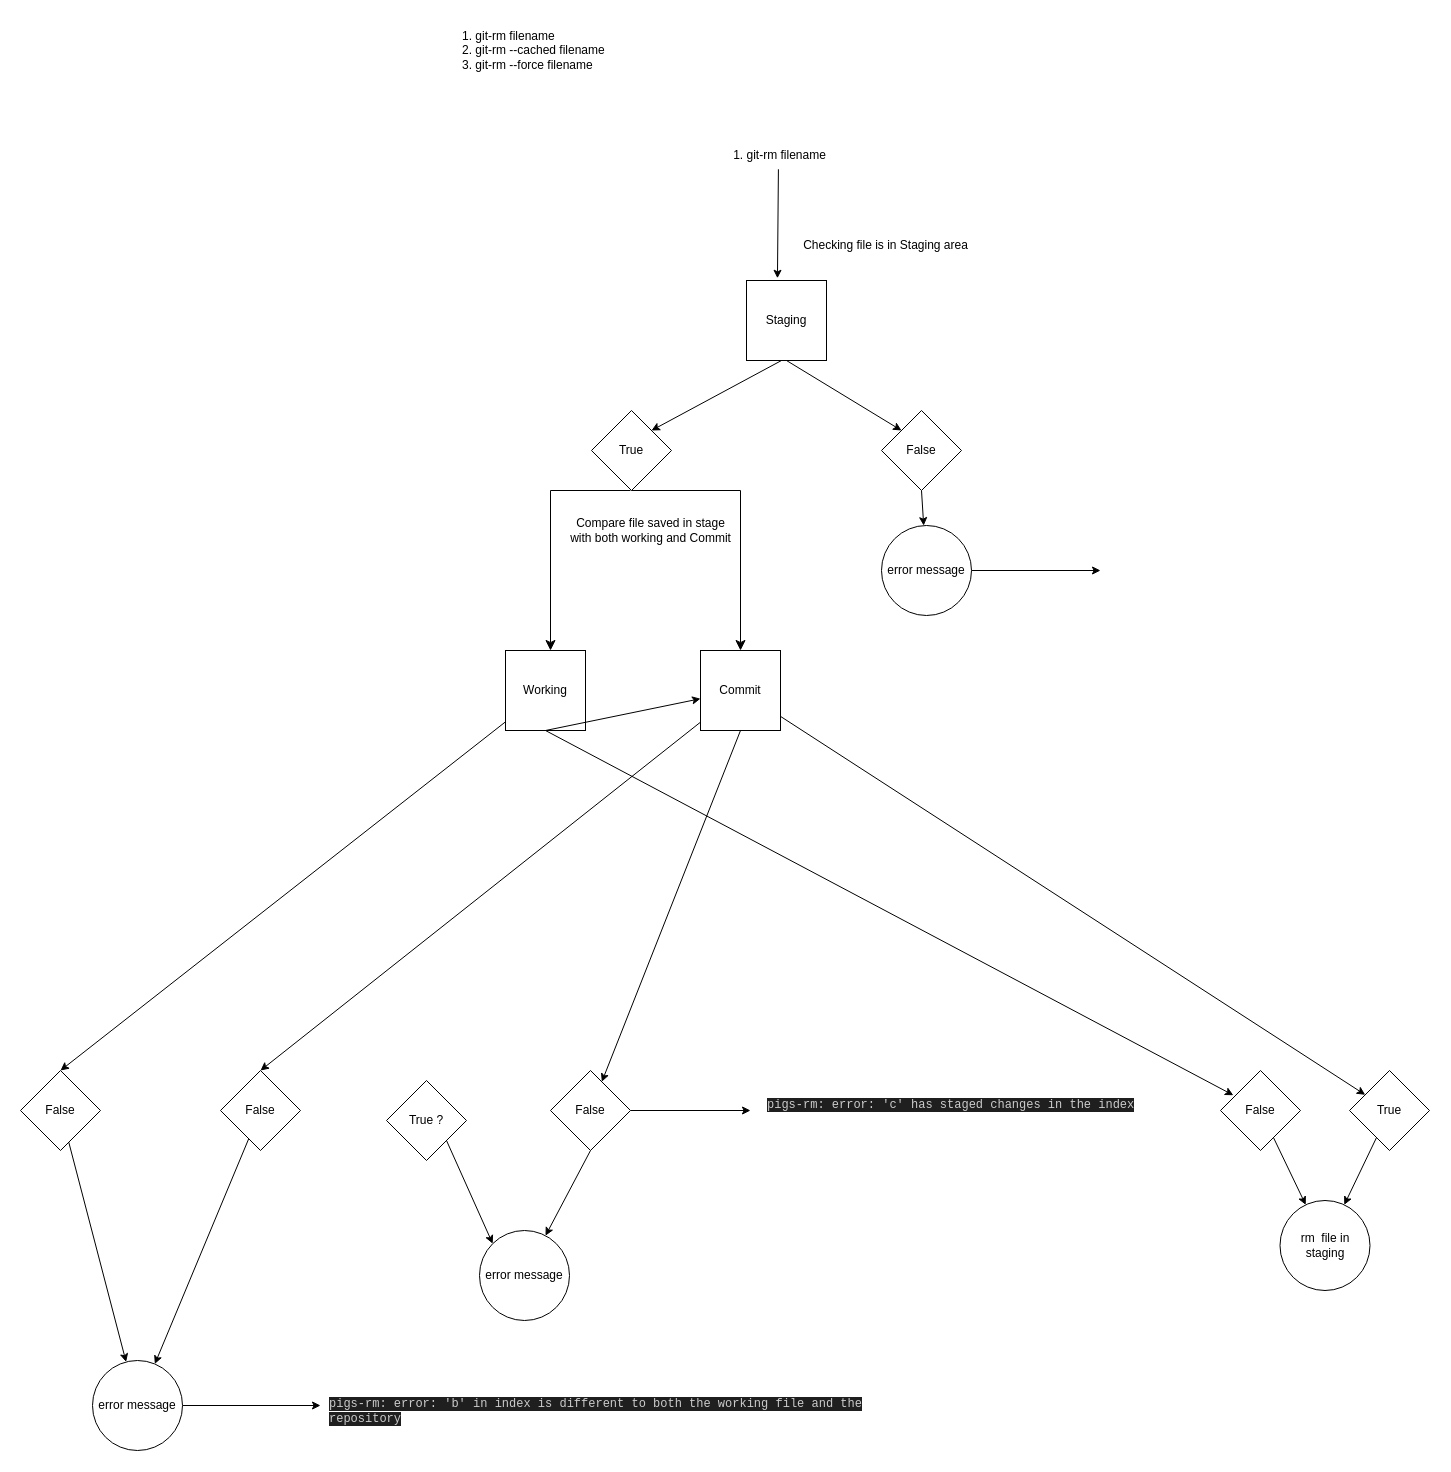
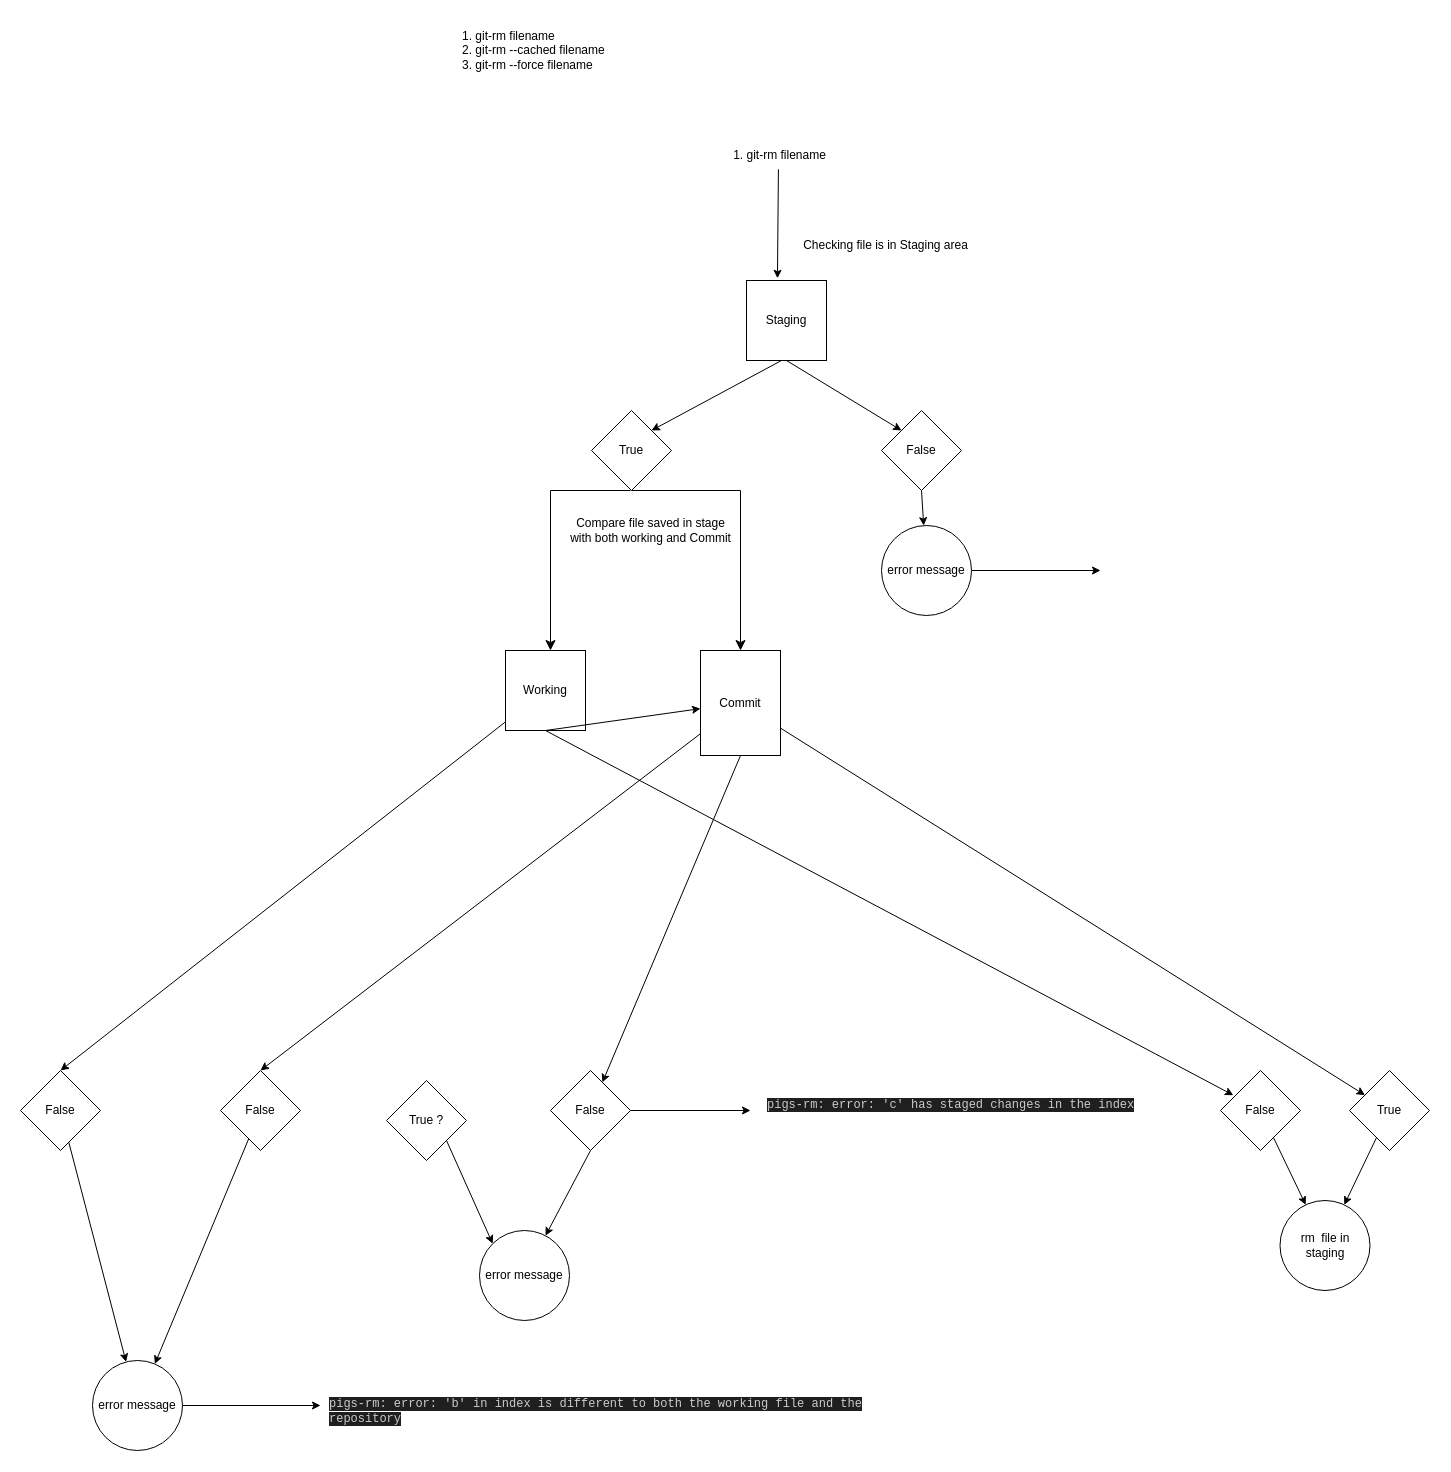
node "Commit": size 80x80 -> 80x105
